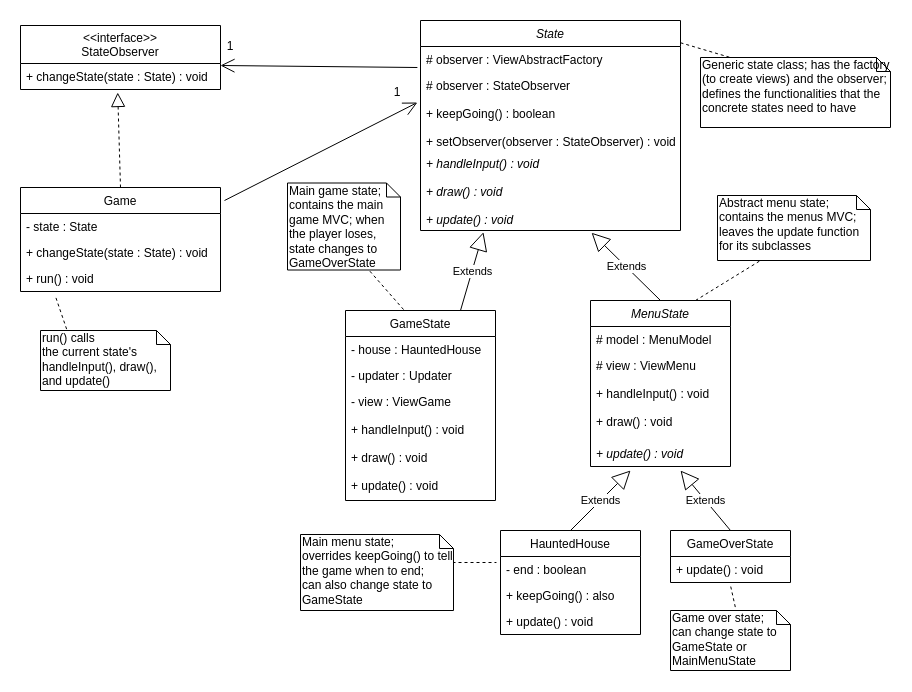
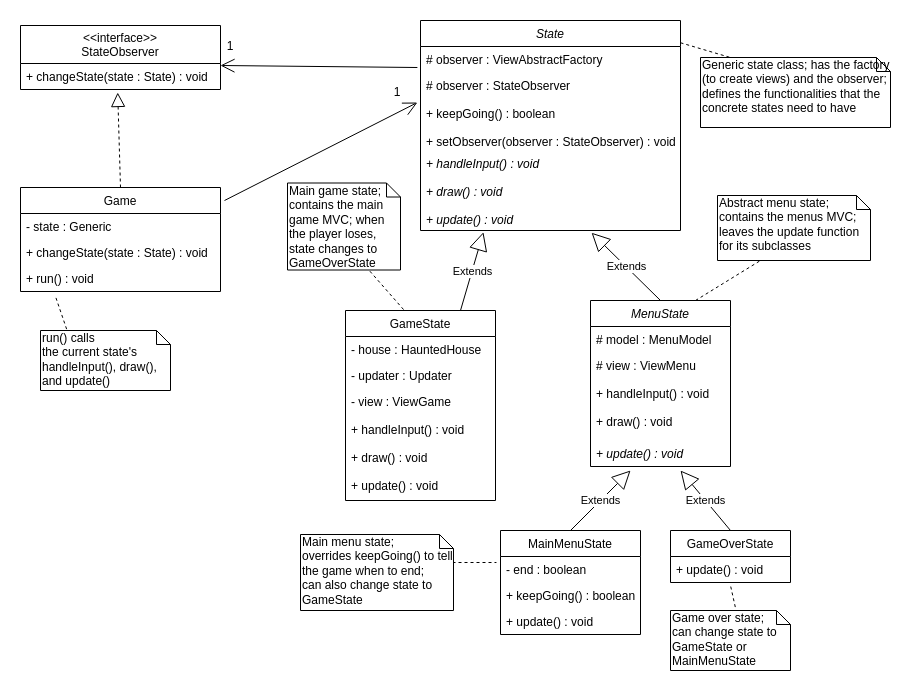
node "- state : State": label "- state : State" -> "- state : Generic"
node "HauntedHouse": label "HauntedHouse" -> "MainMenuState"
node "+ keepGoing() : also": label "+ keepGoing() : also" -> "+ keepGoing() : boolean"
